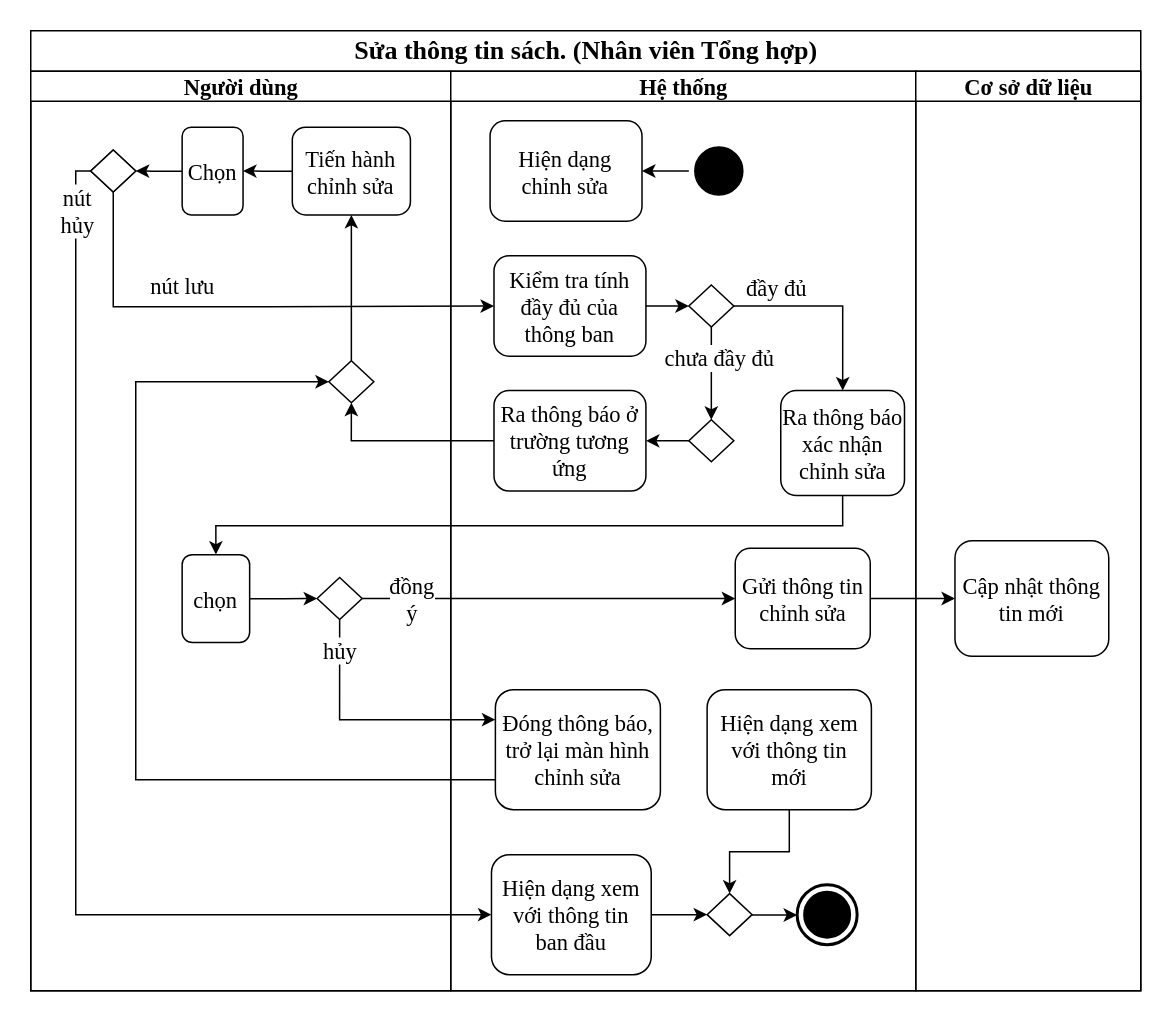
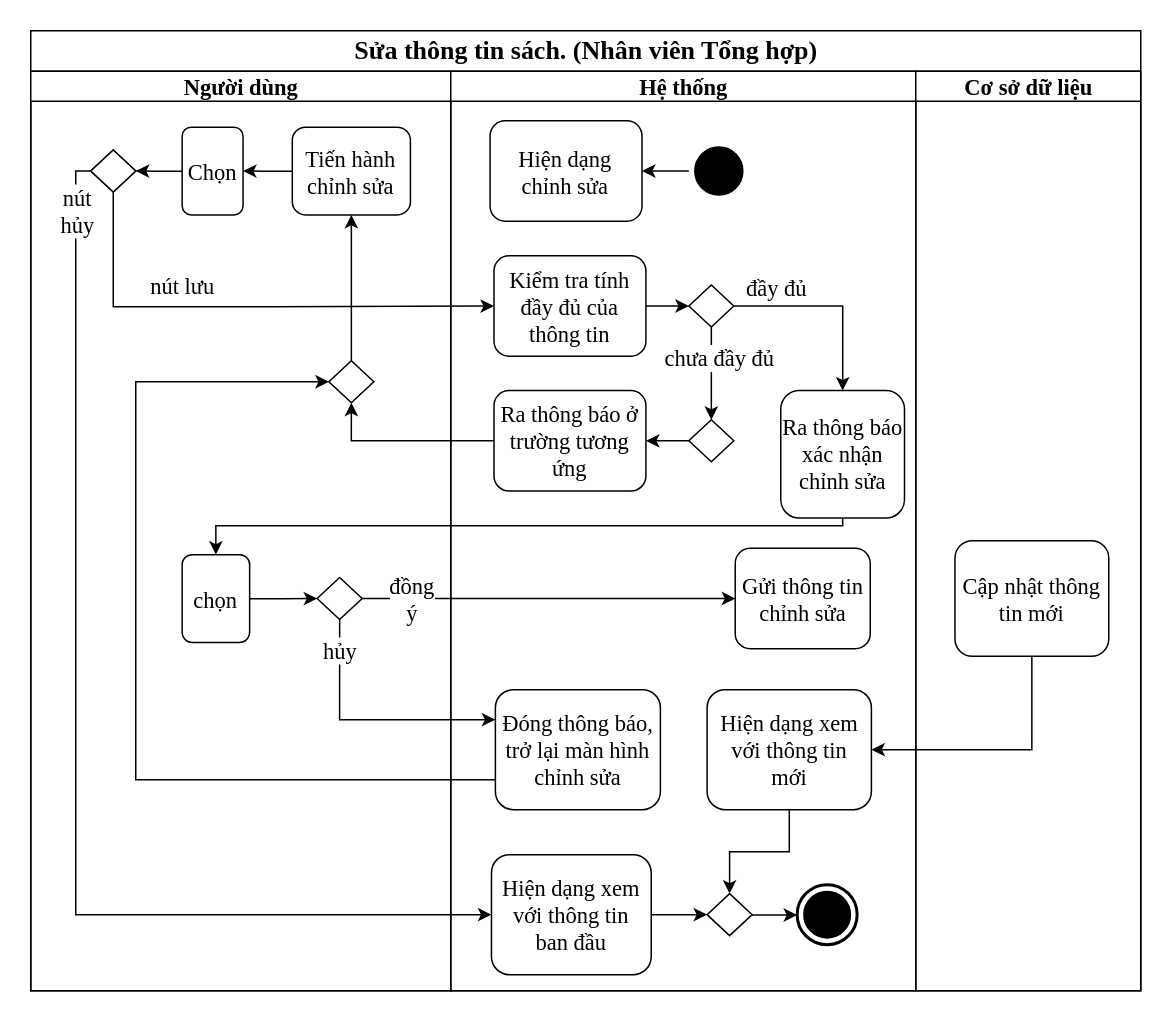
node "Kiểm tra tính đầy đủ của thông ban": label "Kiểm tra tính đầy đủ của thông ban" -> "Kiểm tra tính đầy đủ của thông tin"
node "Ra thông báo xác nhận chỉnh sửa": size 124x105 -> 124x128
edge "Gửi thông tin chỉnh sửa" -> "Cập nhật thông tin mới": removed
edge "Cập nhật thông tin mới" -> "Hiện dạng xem với thông tin mới": added
